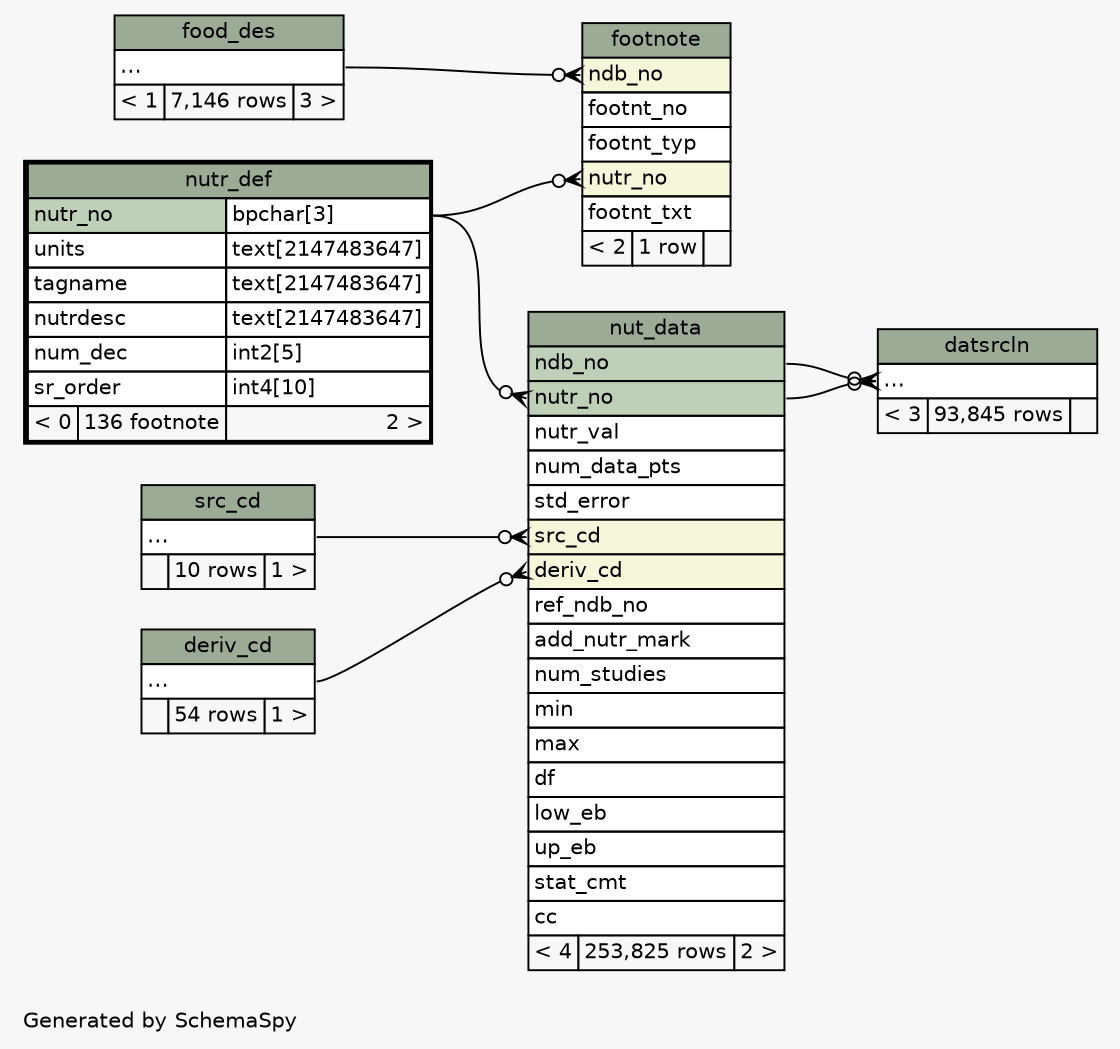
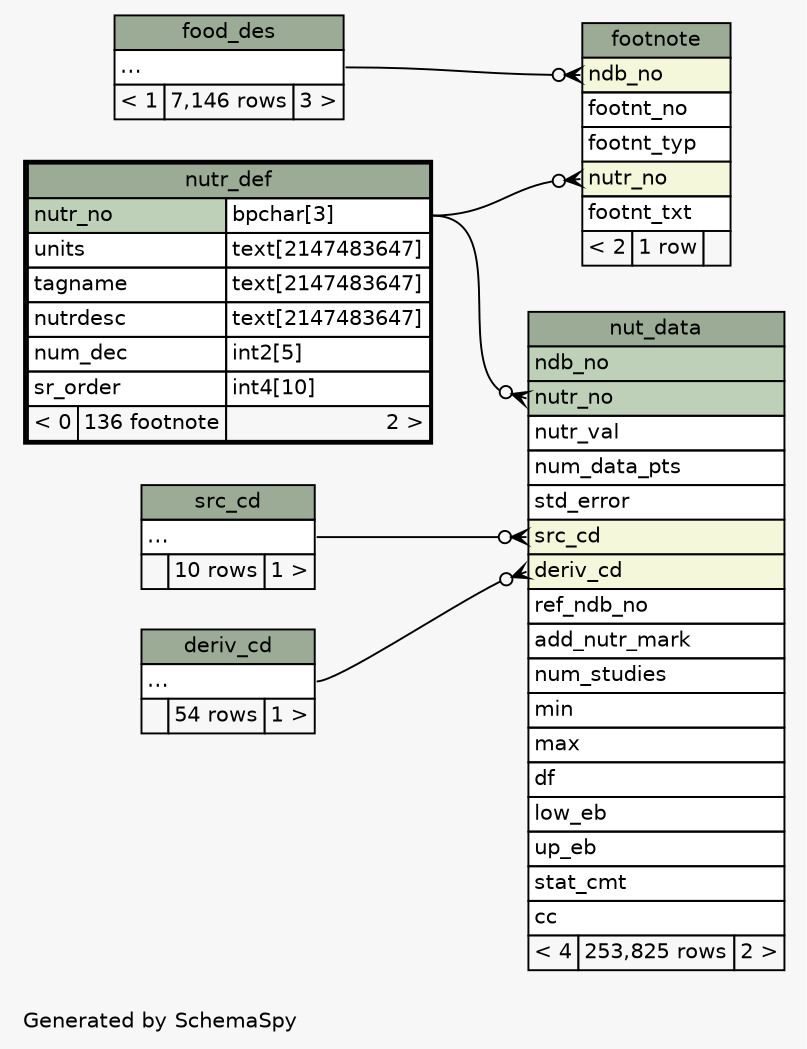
node "datsrcln": removed
